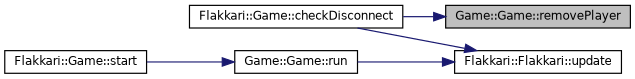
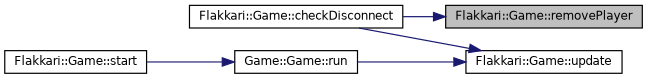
node "Game::Game::removePlayer": label "Game::Game::removePlayer" -> "Flakkari::Game::removePlayer"
node "Flakkari::Flakkari::update": label "Flakkari::Flakkari::update" -> "Flakkari::Game::update"
